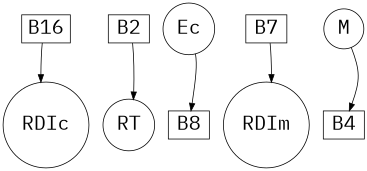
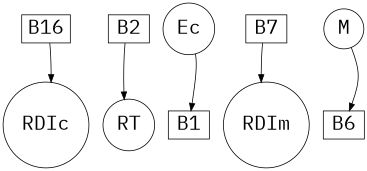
edge "RDIc" -> "B16": reversed
edge "B7" -> "RDIm": reversed
edge "B2" -> "RT": reversed
node "B8": label "B8" -> "B1"
node "B4": label "B4" -> "B6"
